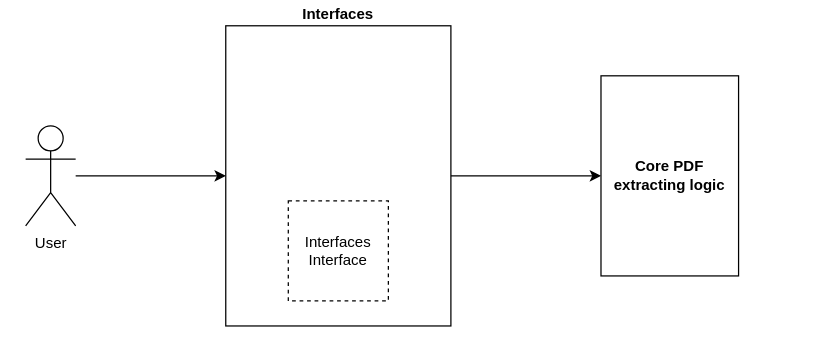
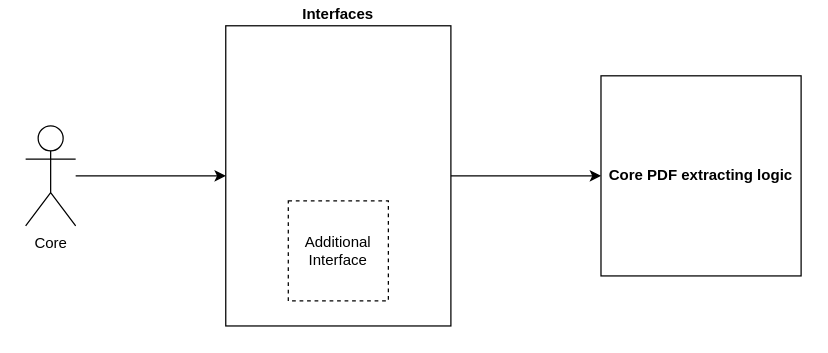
node "Core PDF extracting logic": size 138x200 -> 200x200
node "User": label "User" -> "Core"
node "Interfaces Interface": label "Interfaces Interface" -> "Additional Interface"
